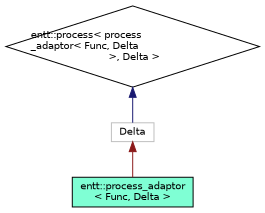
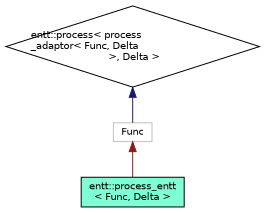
node "Delta": label "Delta" -> "Func"
node "entt::process_adaptor < Func, Delta >": label "entt::process_adaptor < Func, Delta >" -> "entt::process_entt < Func, Delta >"
